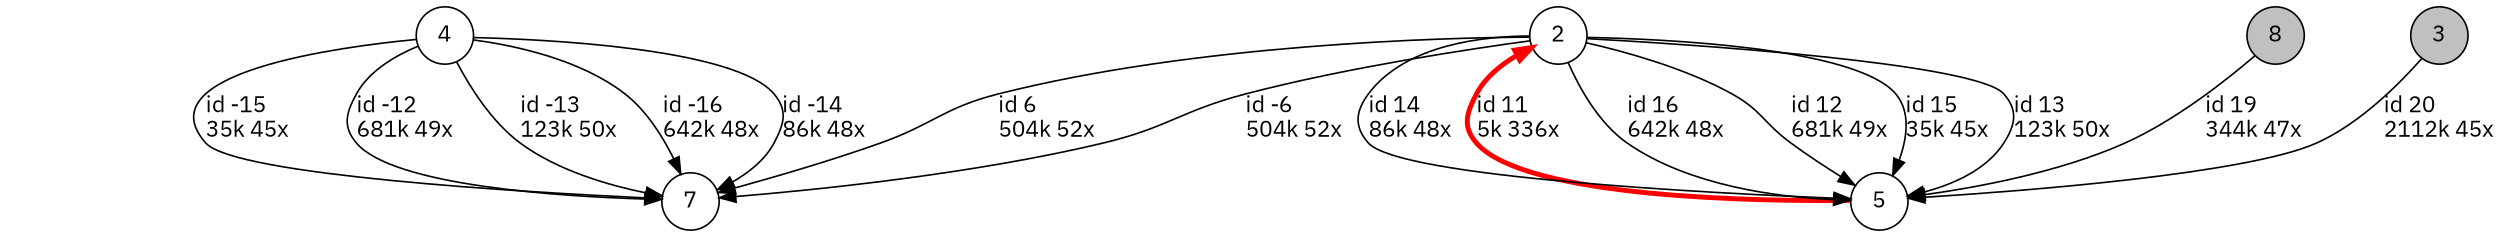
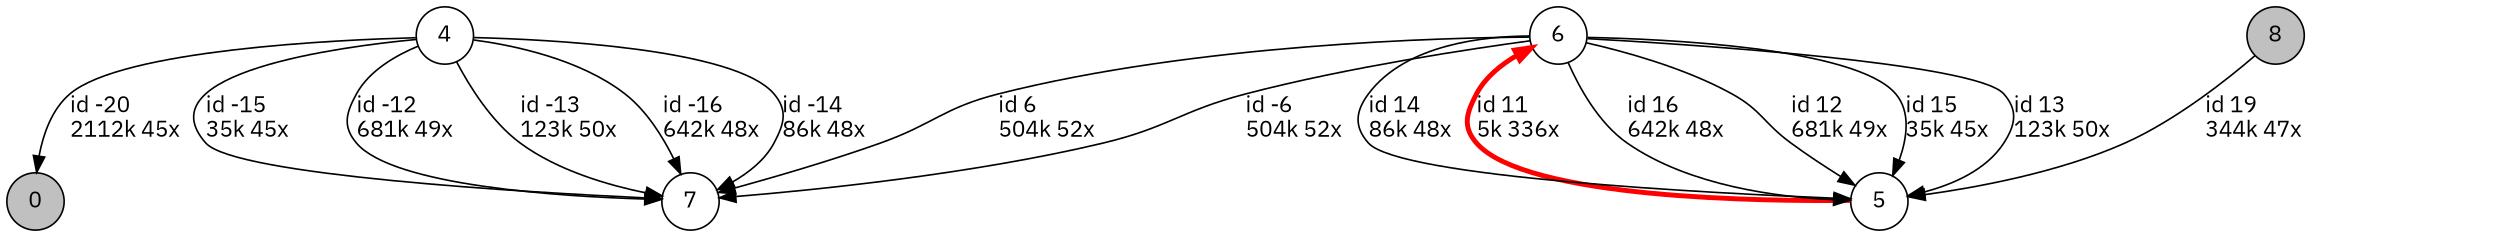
node "2": label "2" -> "6"
node "3": removed
node "0": added
